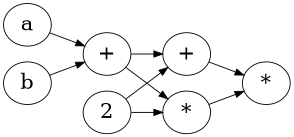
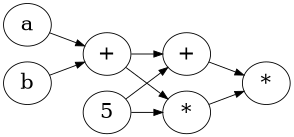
node "2": label "2" -> "5"
